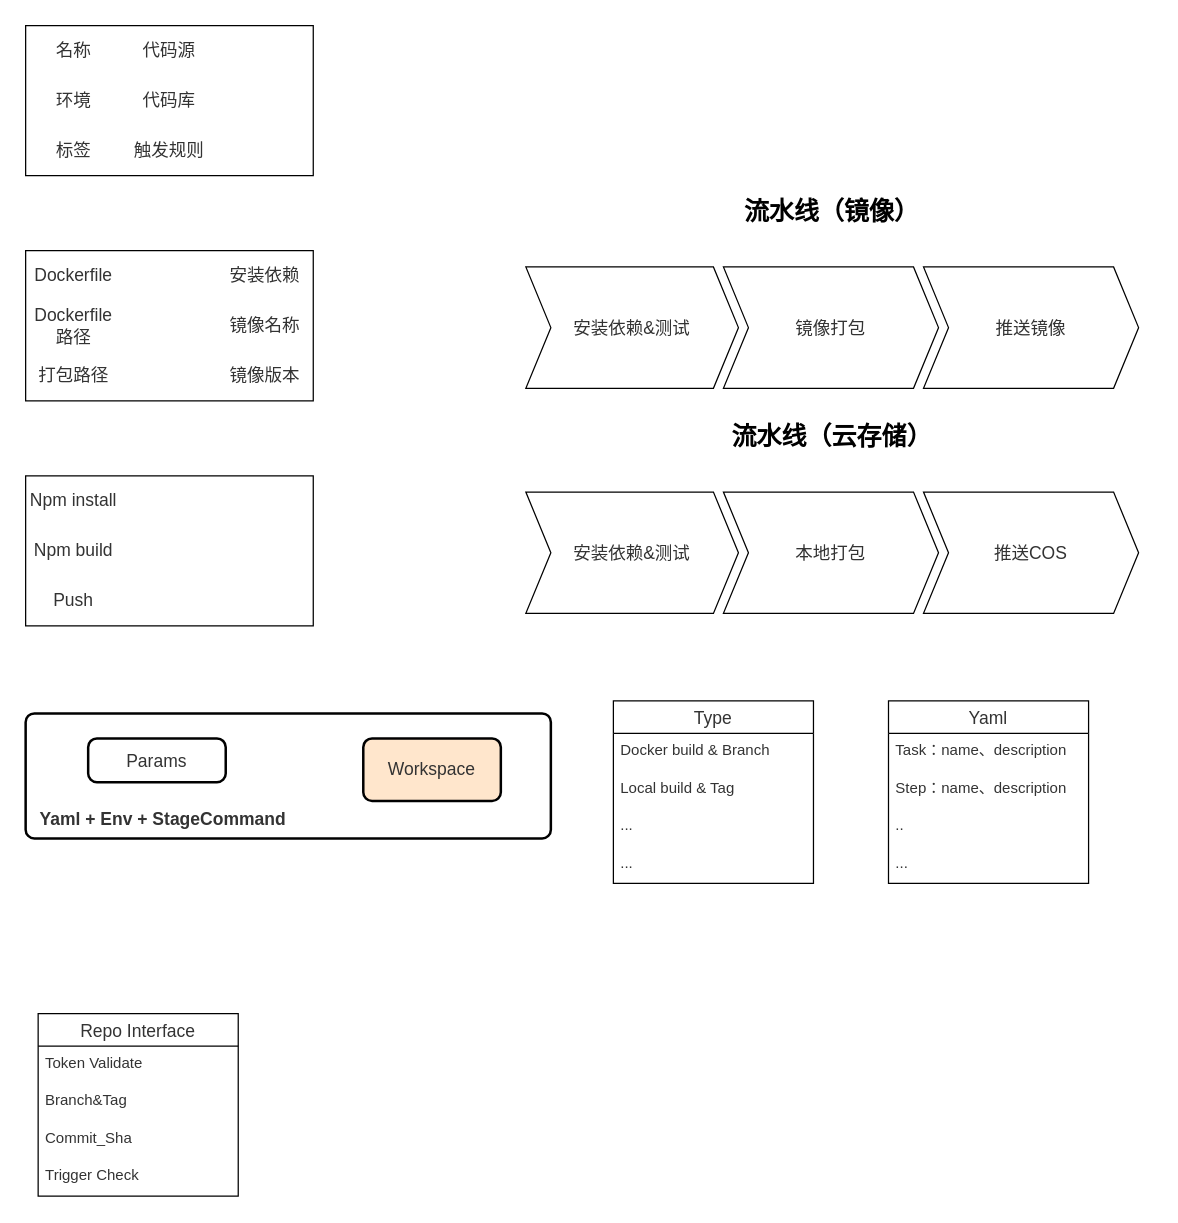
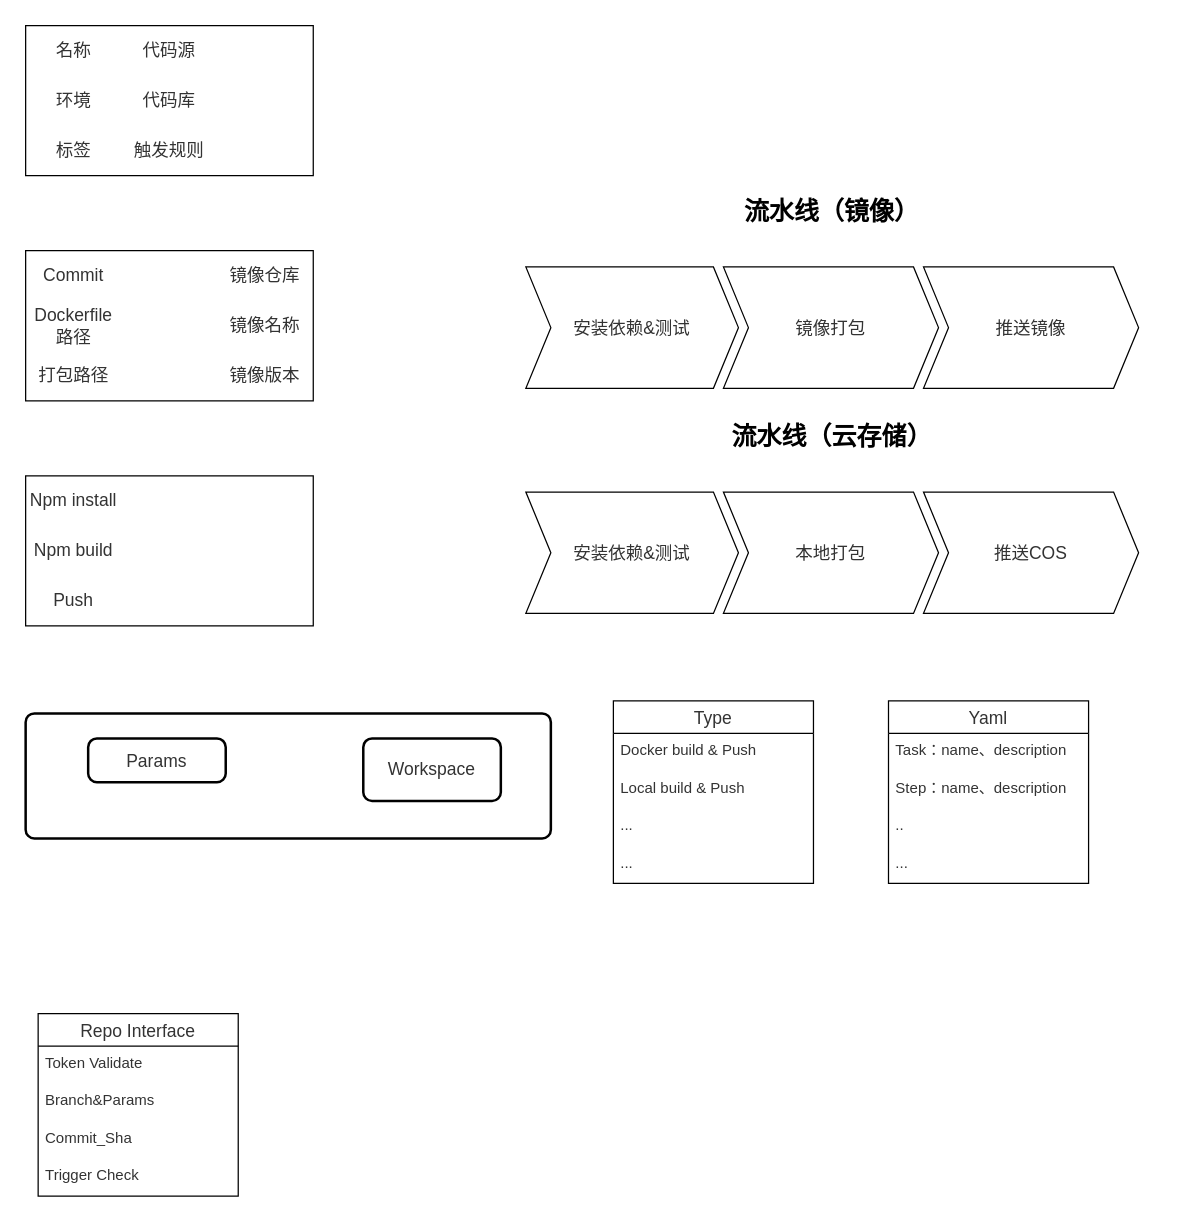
node "Dockerfile": label "Dockerfile" -> "Commit"
node "安装依赖": label "安装依赖" -> "镜像仓库"
node "Docker build & Branch": label "Docker build & Branch" -> "Docker build & Push"
node "Workspace": fillcolor #ffe6cc -> #ffffff
node "Local build & Tag": label "Local build & Tag" -> "Local build & Push"
node "Yaml + Env + StageCommand": removed
node "Branch&Tag": label "Branch&Tag" -> "Branch&Params"
